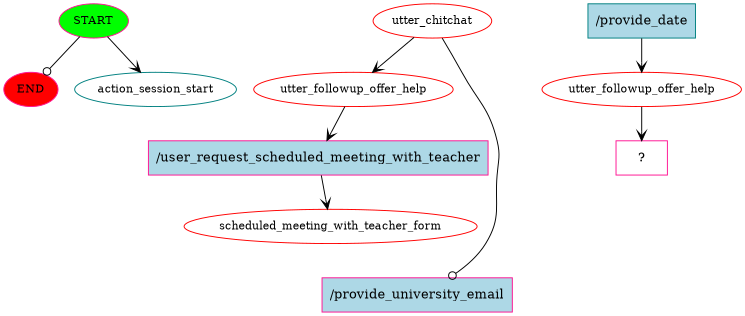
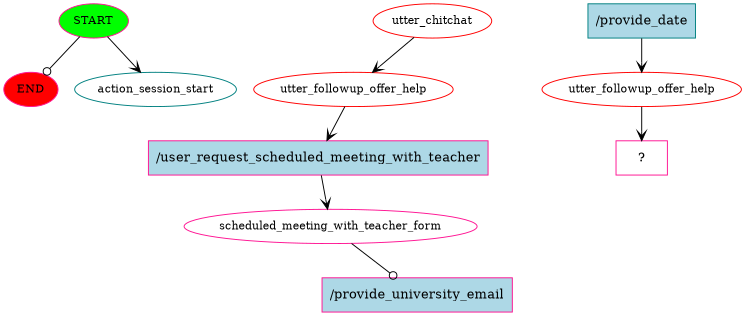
edge "utter_chitchat" -> "/provide_university_email": now "scheduled_meeting_with_teacher_form" -> "/provide_university_email"
node "scheduled_meeting_with_teacher_form": color red -> deeppink
